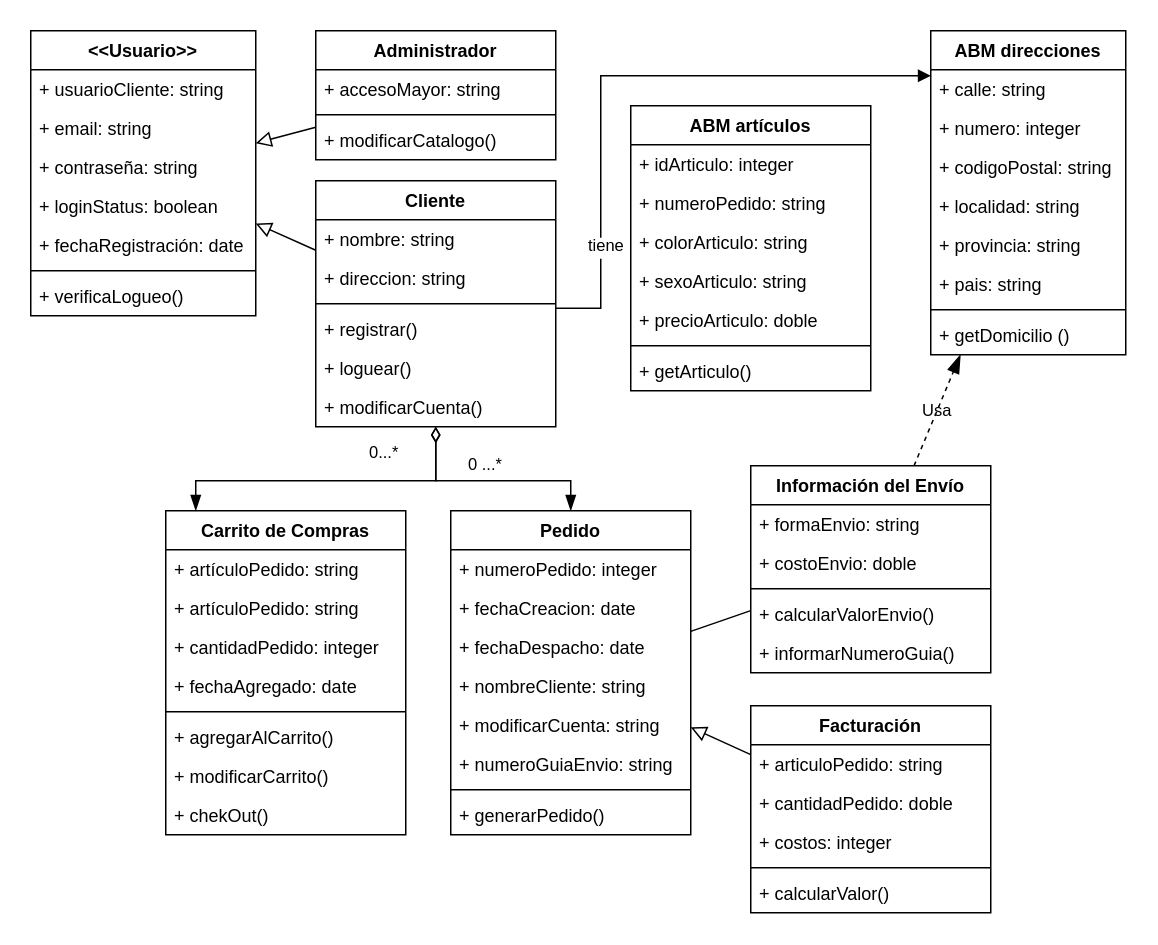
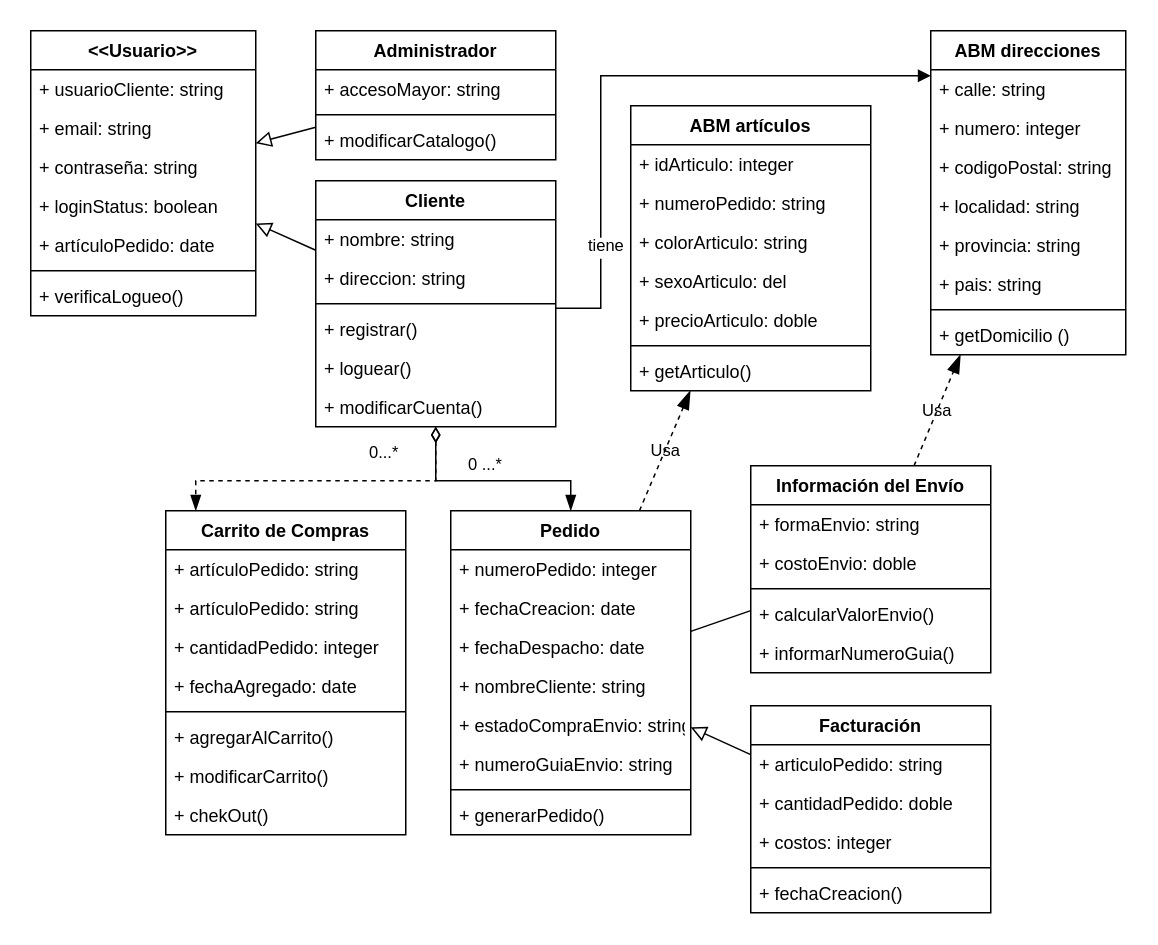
node "+ fechaRegistración: date": label "+ fechaRegistración: date" -> "+ artículoPedido: date"
node "+ sexoArticulo: string": label "+ sexoArticulo: string" -> "+ sexoArticulo: del"
edge "Pedido" -> "ABM artículos": added, label "Usa"
edge "Cliente" -- "Carrito de Compras": style solid -> dashed
node "+ modificarCuenta: string": label "+ modificarCuenta: string" -> "+ estadoCompraEnvio: string"
node "+ calcularValor()": label "+ calcularValor()" -> "+ fechaCreacion()"
